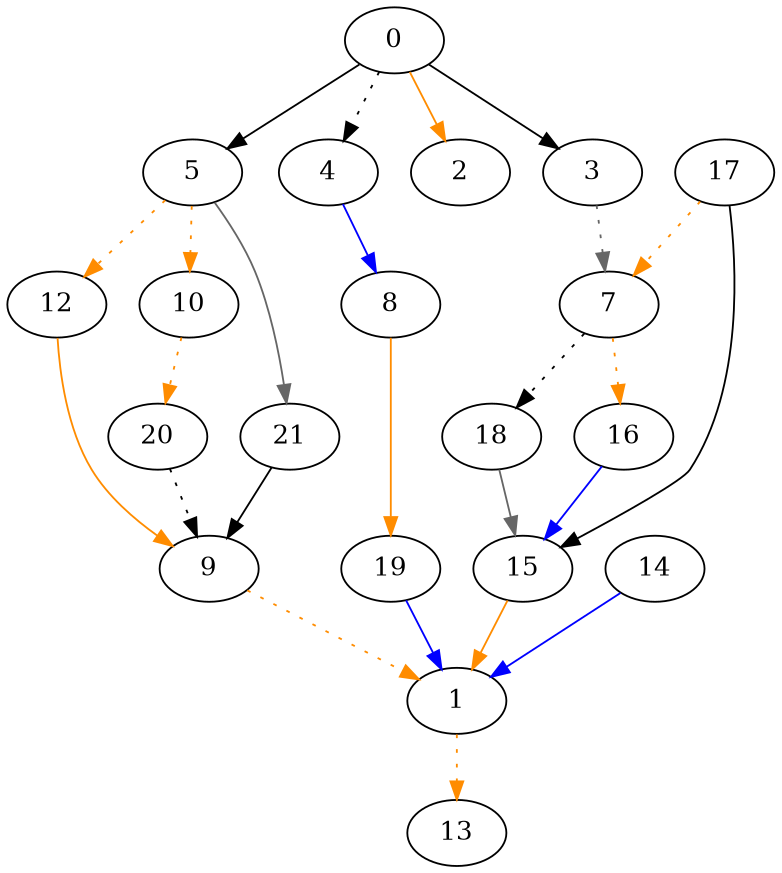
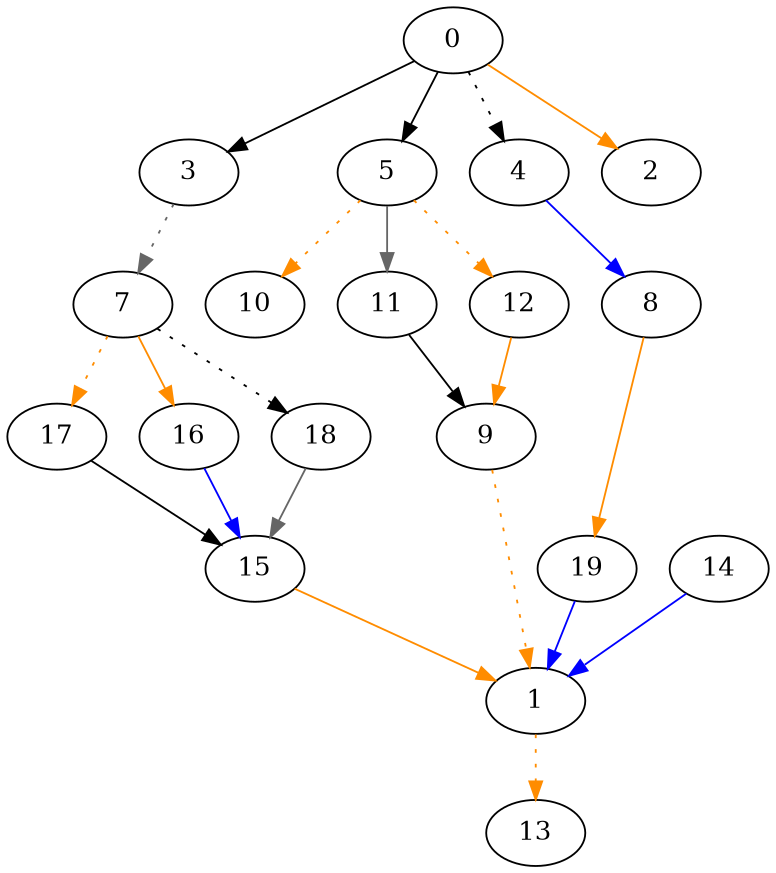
edge "17" -> "7": reversed
edge "7" -> "16": style dotted -> solid
node "20": removed
node "21": label "21" -> "11"
